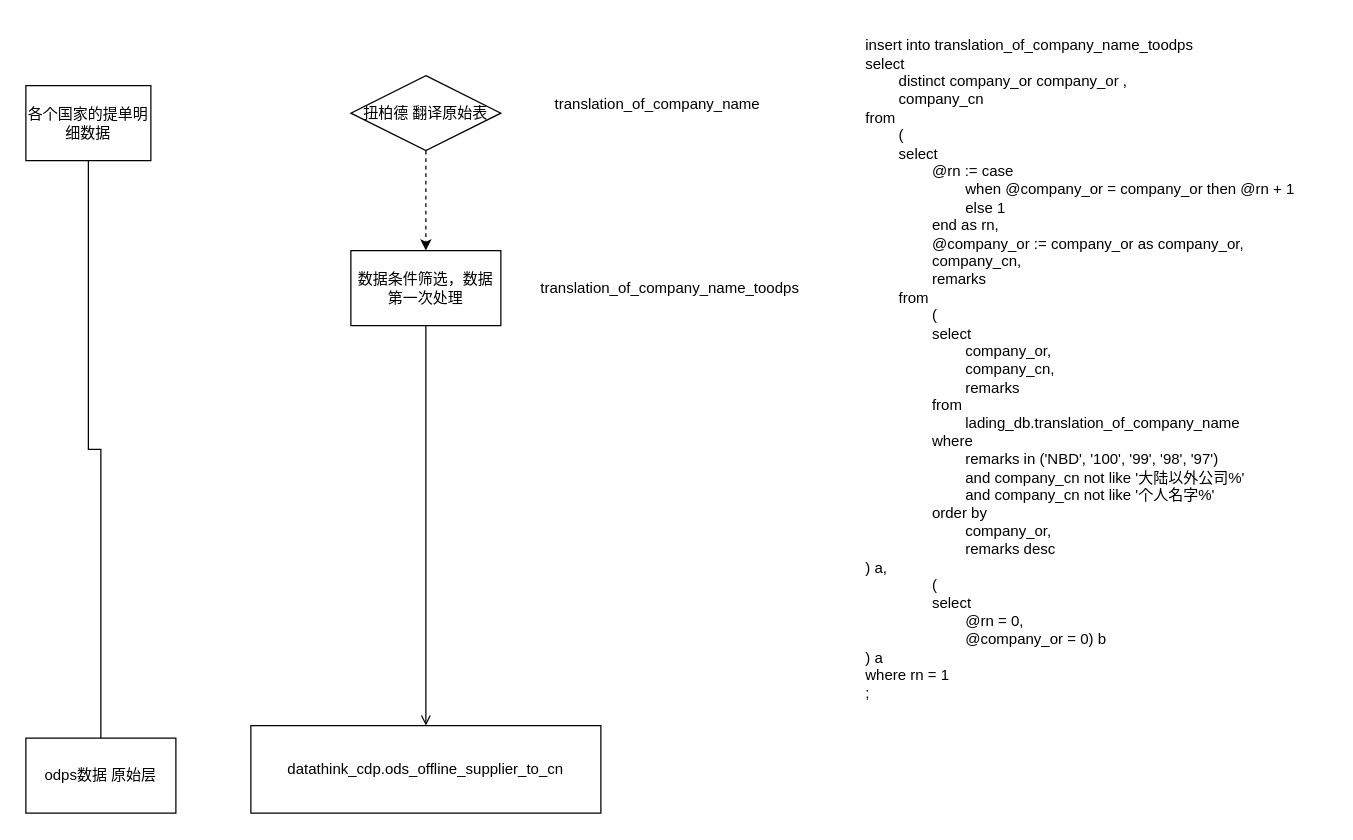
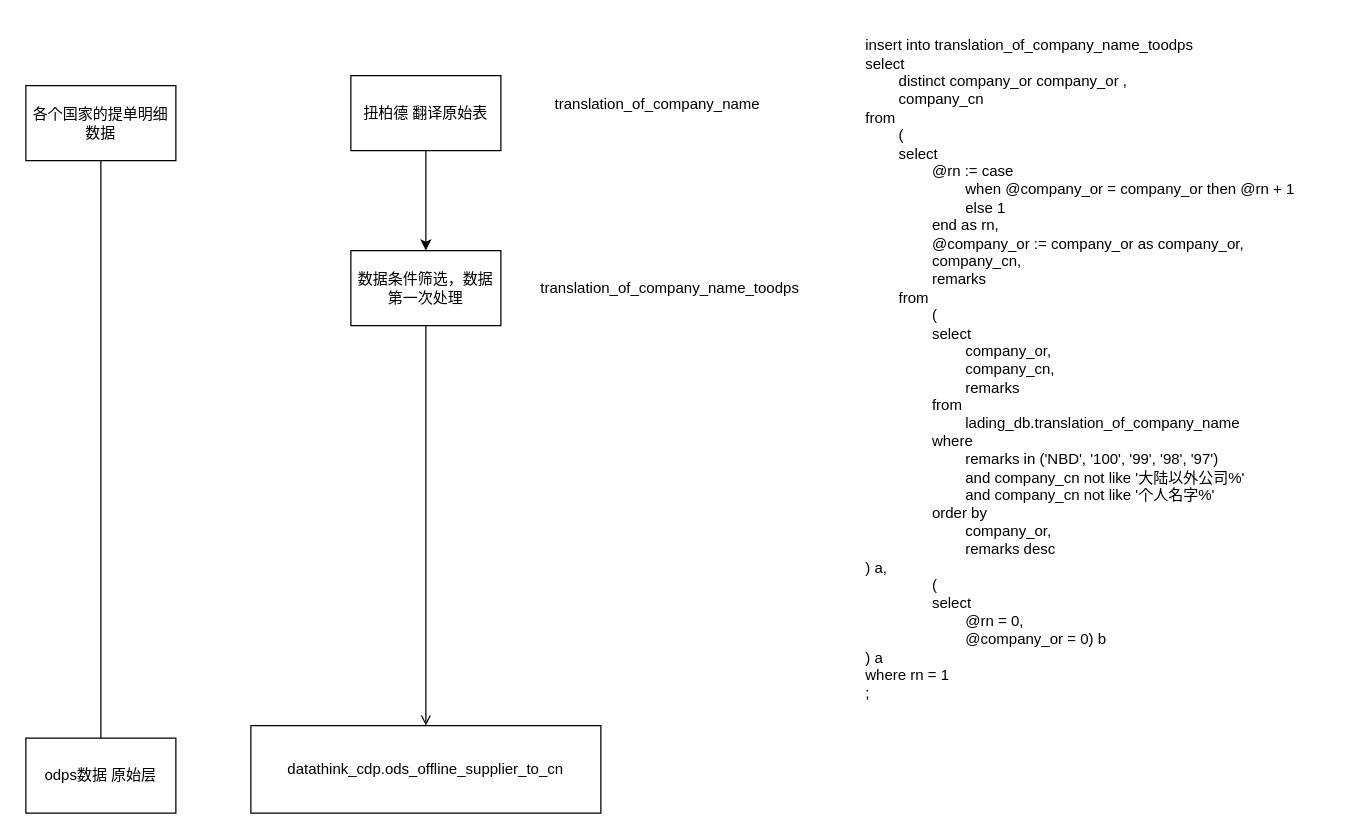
node "扭柏德 翻译原始表": shape diamond -> rectangle
node "各个国家的提单明细数据": size 125x75 -> 150x75
edge "扭柏德 翻译原始表" -> "数据条件筛选，数据第一次处理": style dashed -> solid
